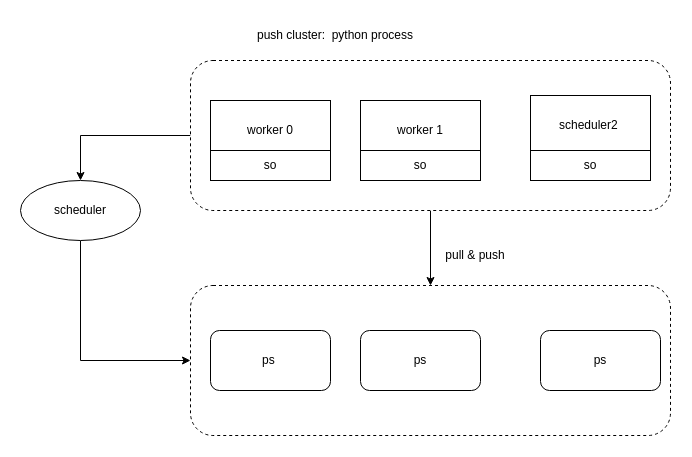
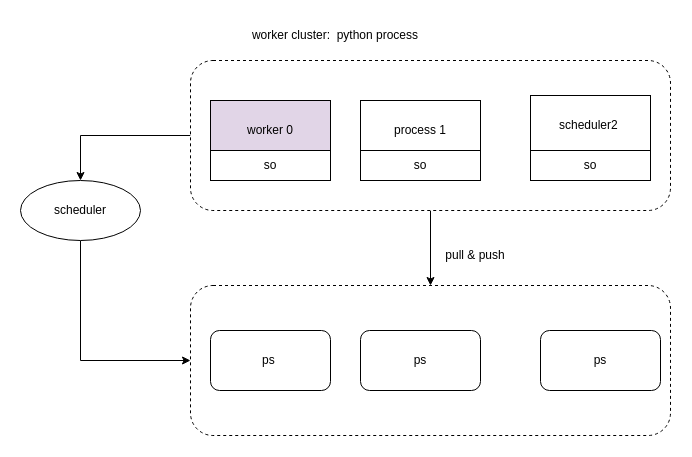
node "push cluster: python process": label "push cluster: python process" -> "worker cluster: python process"
node "worker 0": fillcolor #ffffff -> #e1d5e7
node "worker 1": label "worker 1" -> "process 1"
